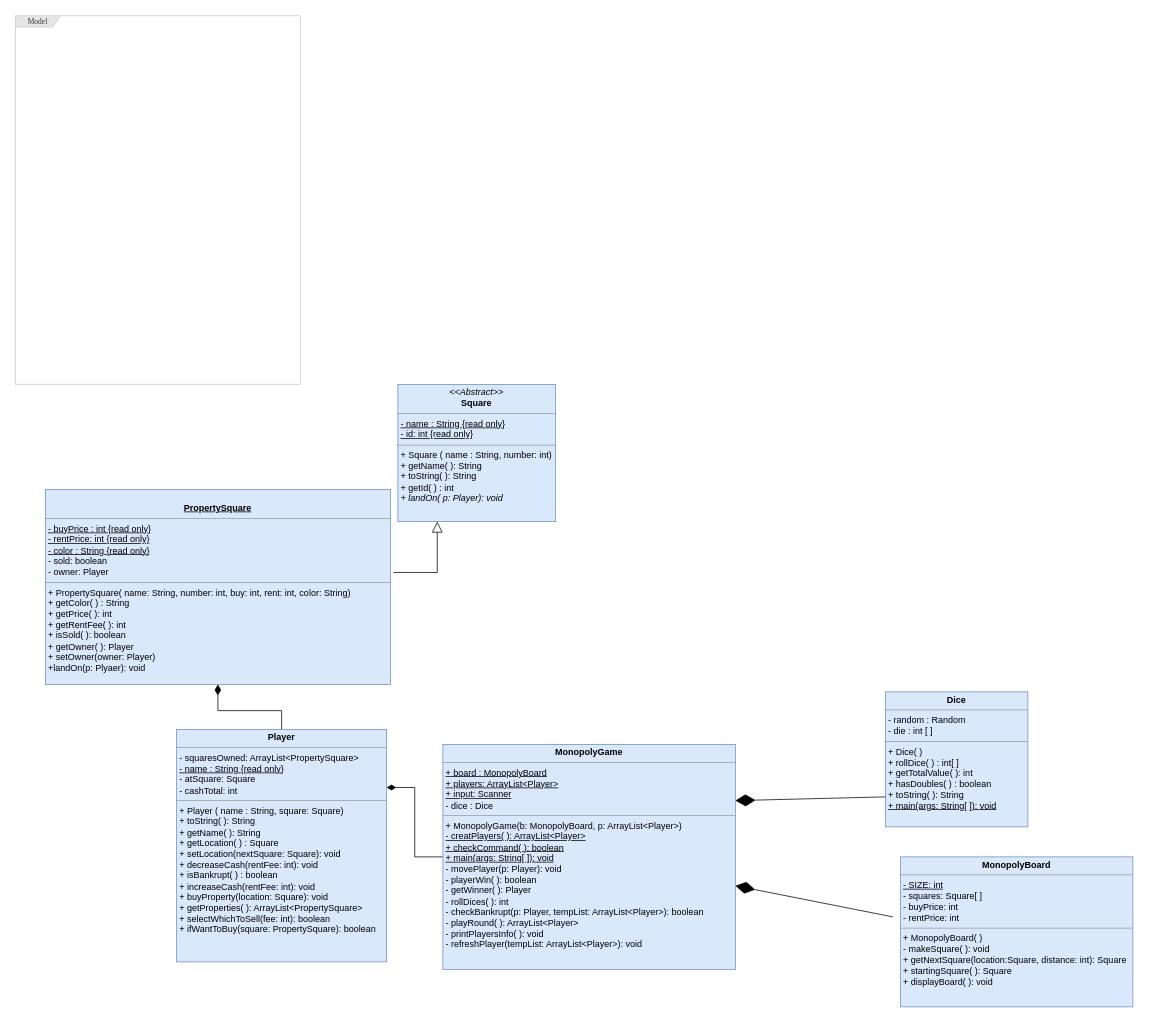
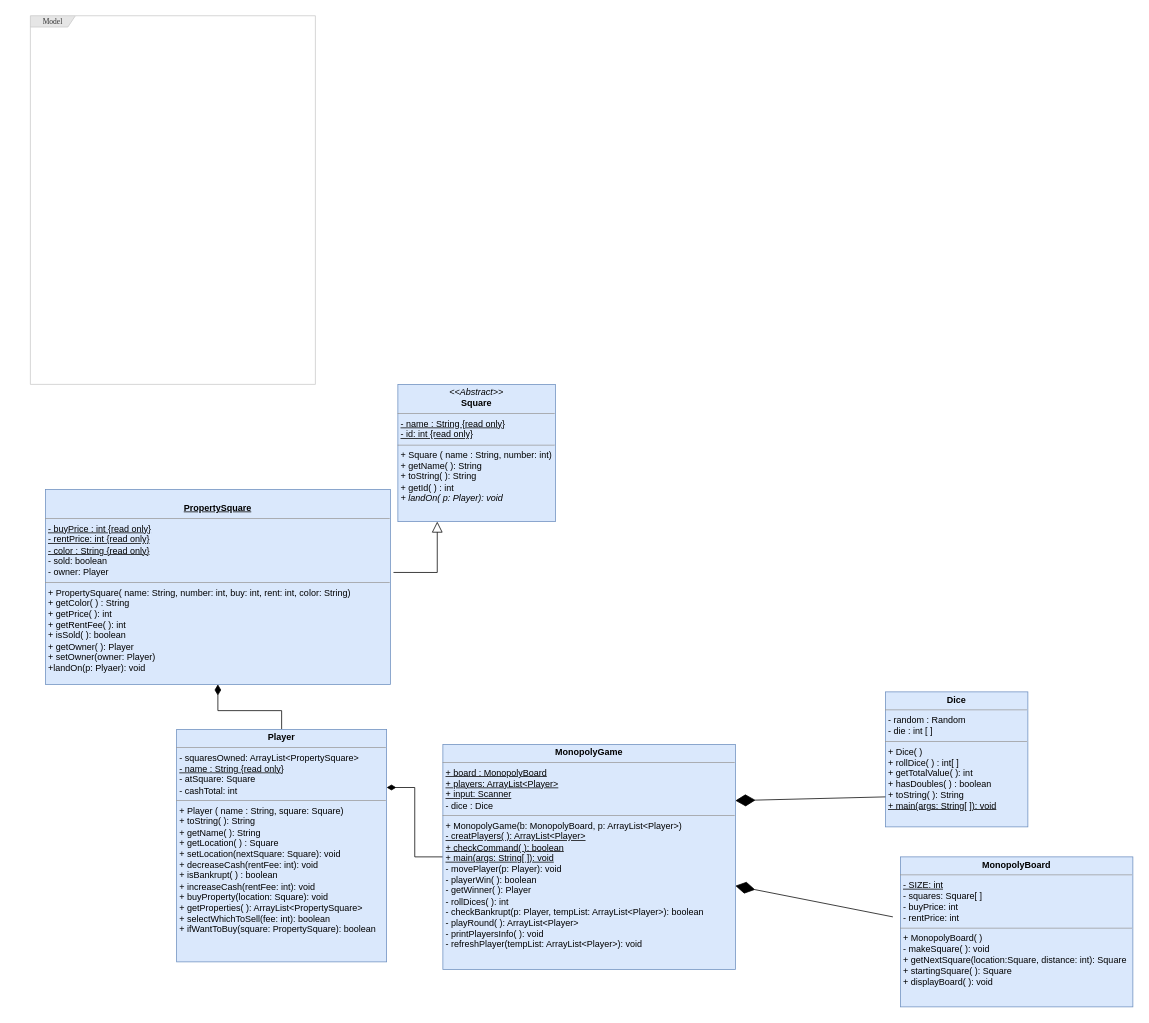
node "Model": moved (158, 200) -> (173, 200)
